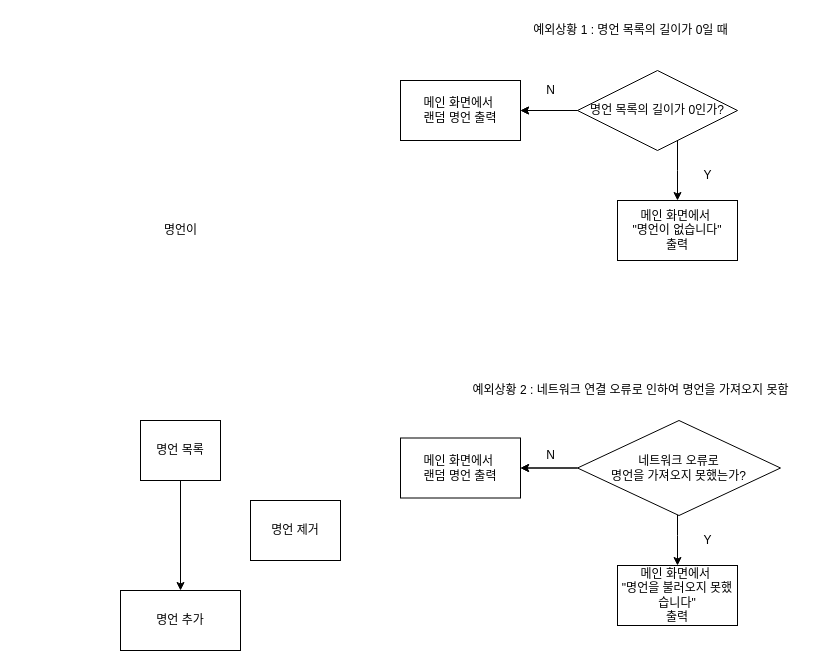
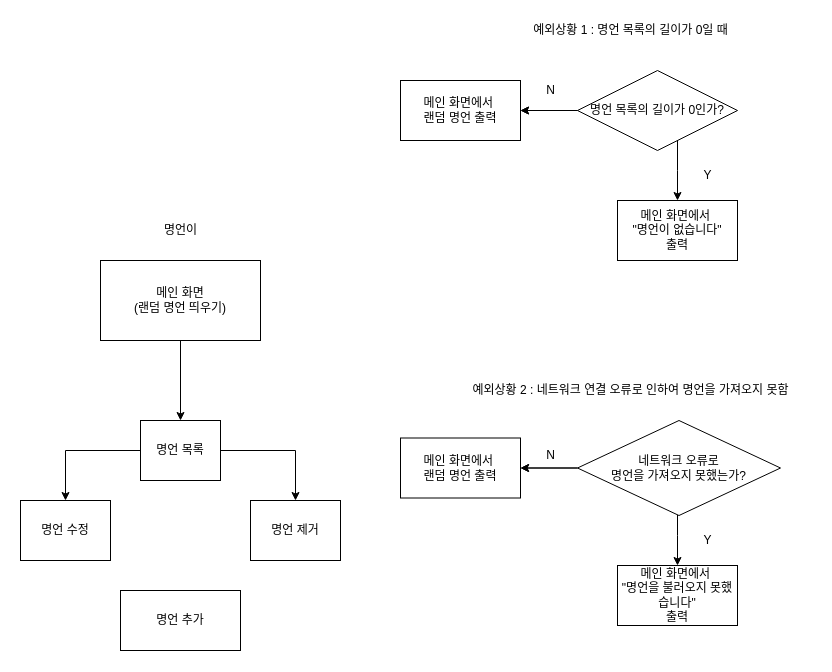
node "메인 화면 (랜덤 명언 띄우기)": added
edge "메인 화면 (랜덤 명언 띄우기)" -> "명언 목록": added
edge "명언 목록" -> "명언 수정": added
edge "명언 목록" -> "명언 제거": added
node "명언 수정": added
edge "명언 목록" -> "명언 추가": removed
